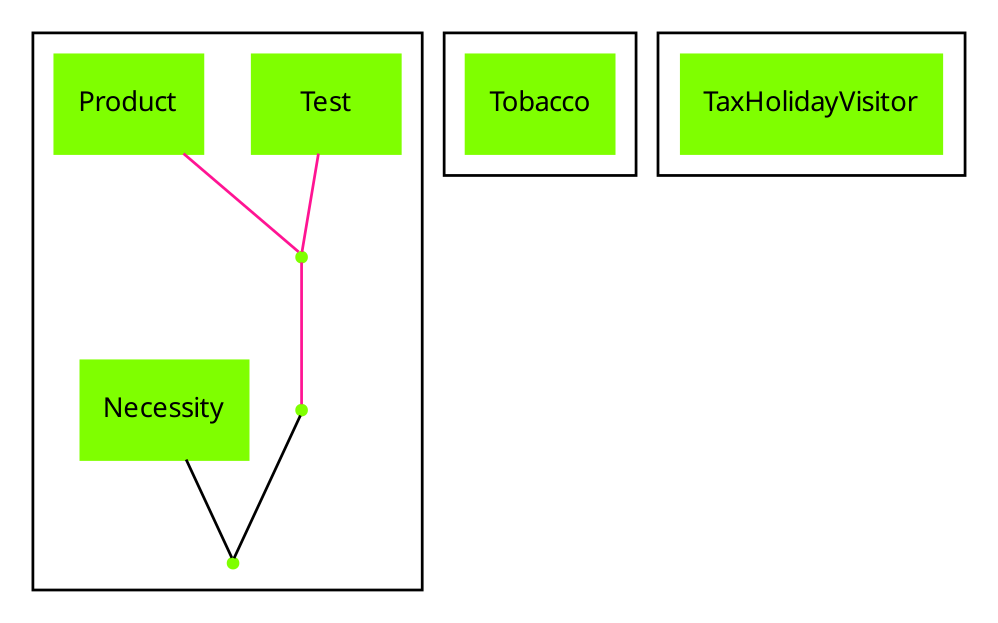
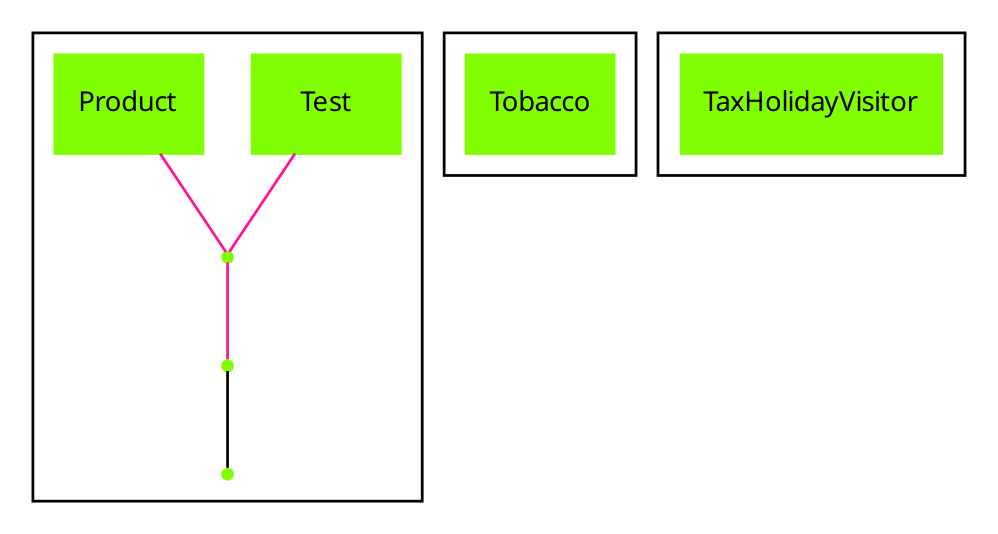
node "Necessity": removed
